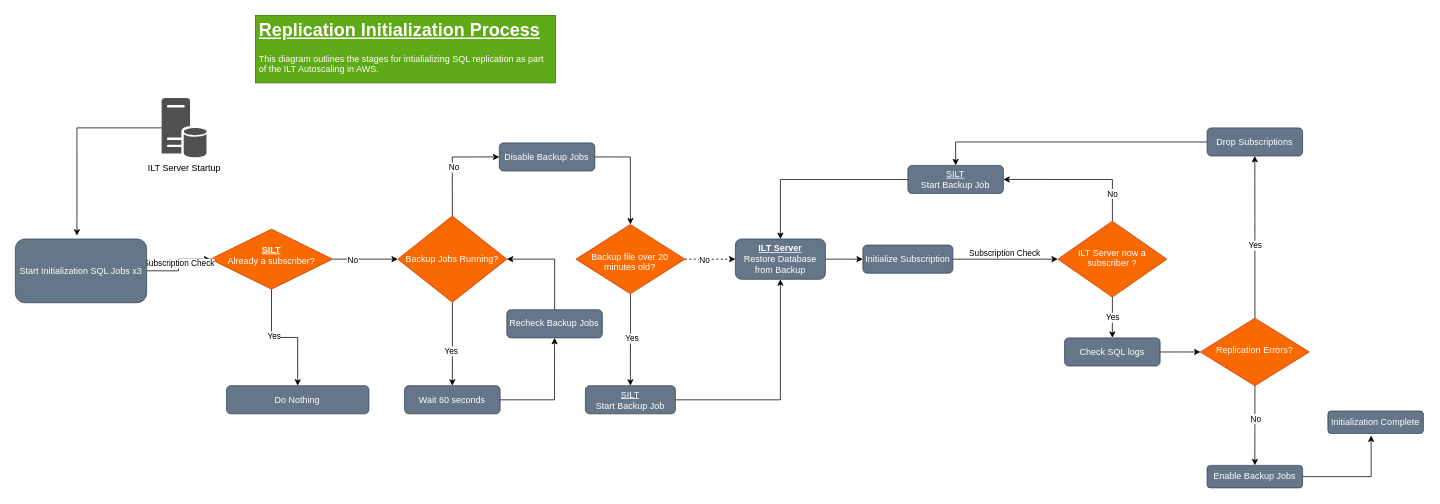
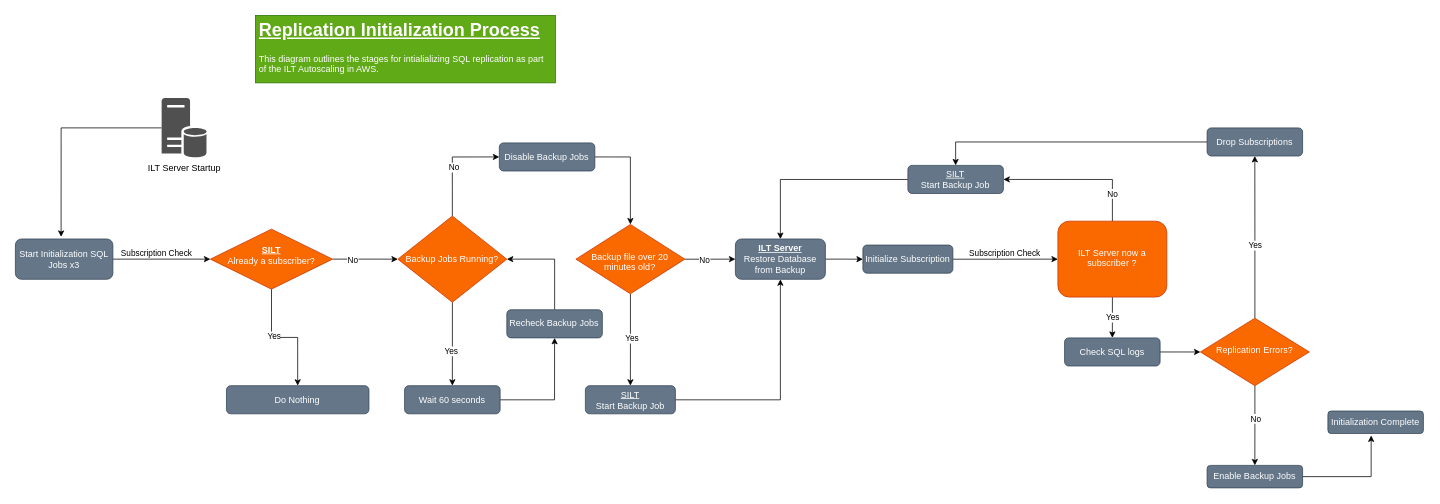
edge "Backup file over 20 minutes old?" -> "ILT Server Restore Database from Backup": style dashed -> solid
node "ILT Server now a subscriber ?": shape diamond -> rounded rectangle
node "Start Initialization SQL Jobs x3": size 131x64 -> 98x40
